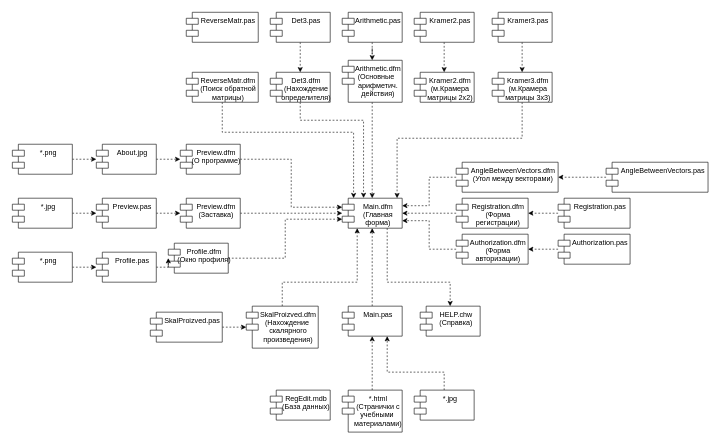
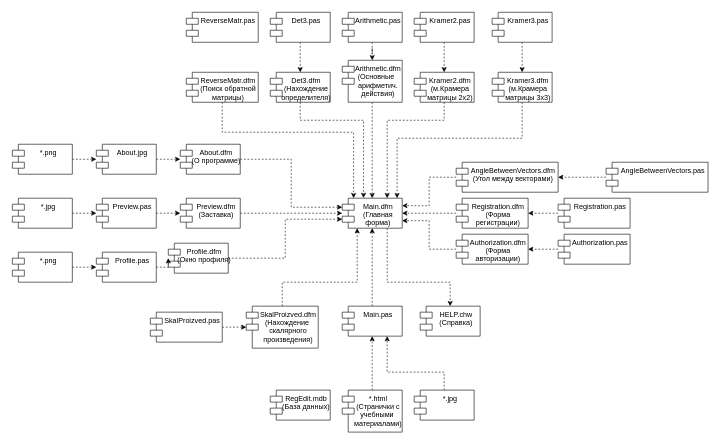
node "Preview.dfm (О программе)": label "Preview.dfm (О программе)" -> "About.dfm (О программе)"
edge "Kramer2.dfm (м.Крамера матрицы 2х2)" -> "Main.dfm (Главная форма)": added
